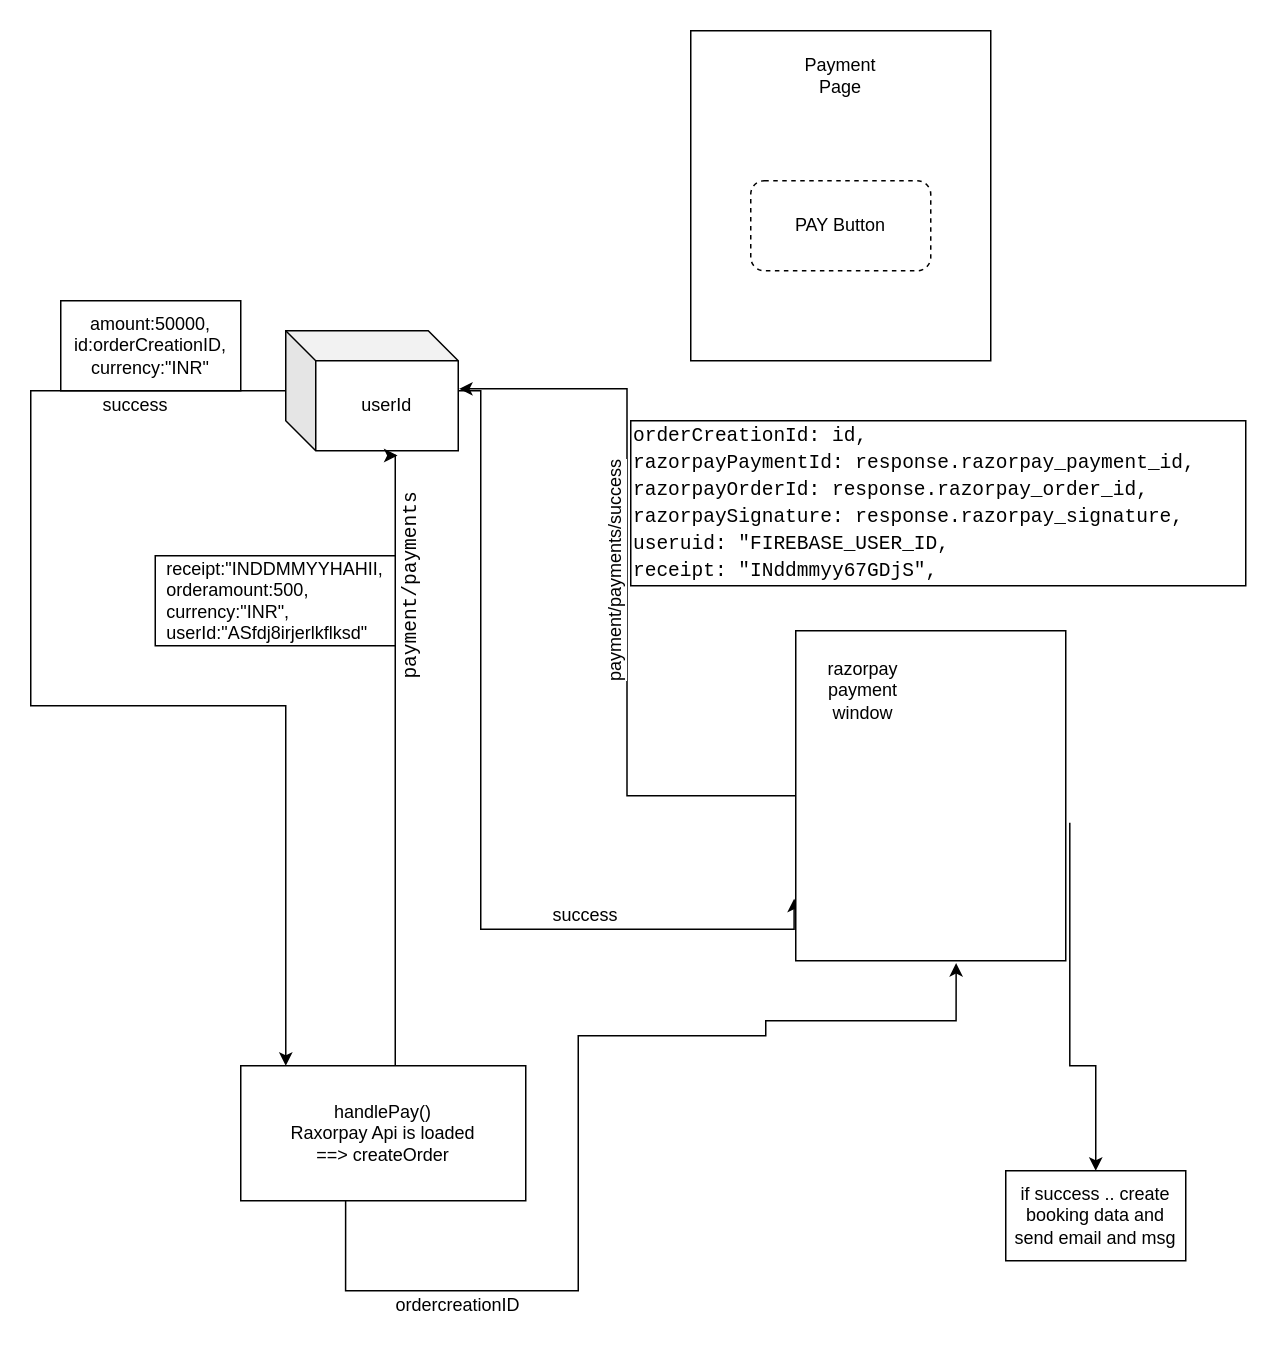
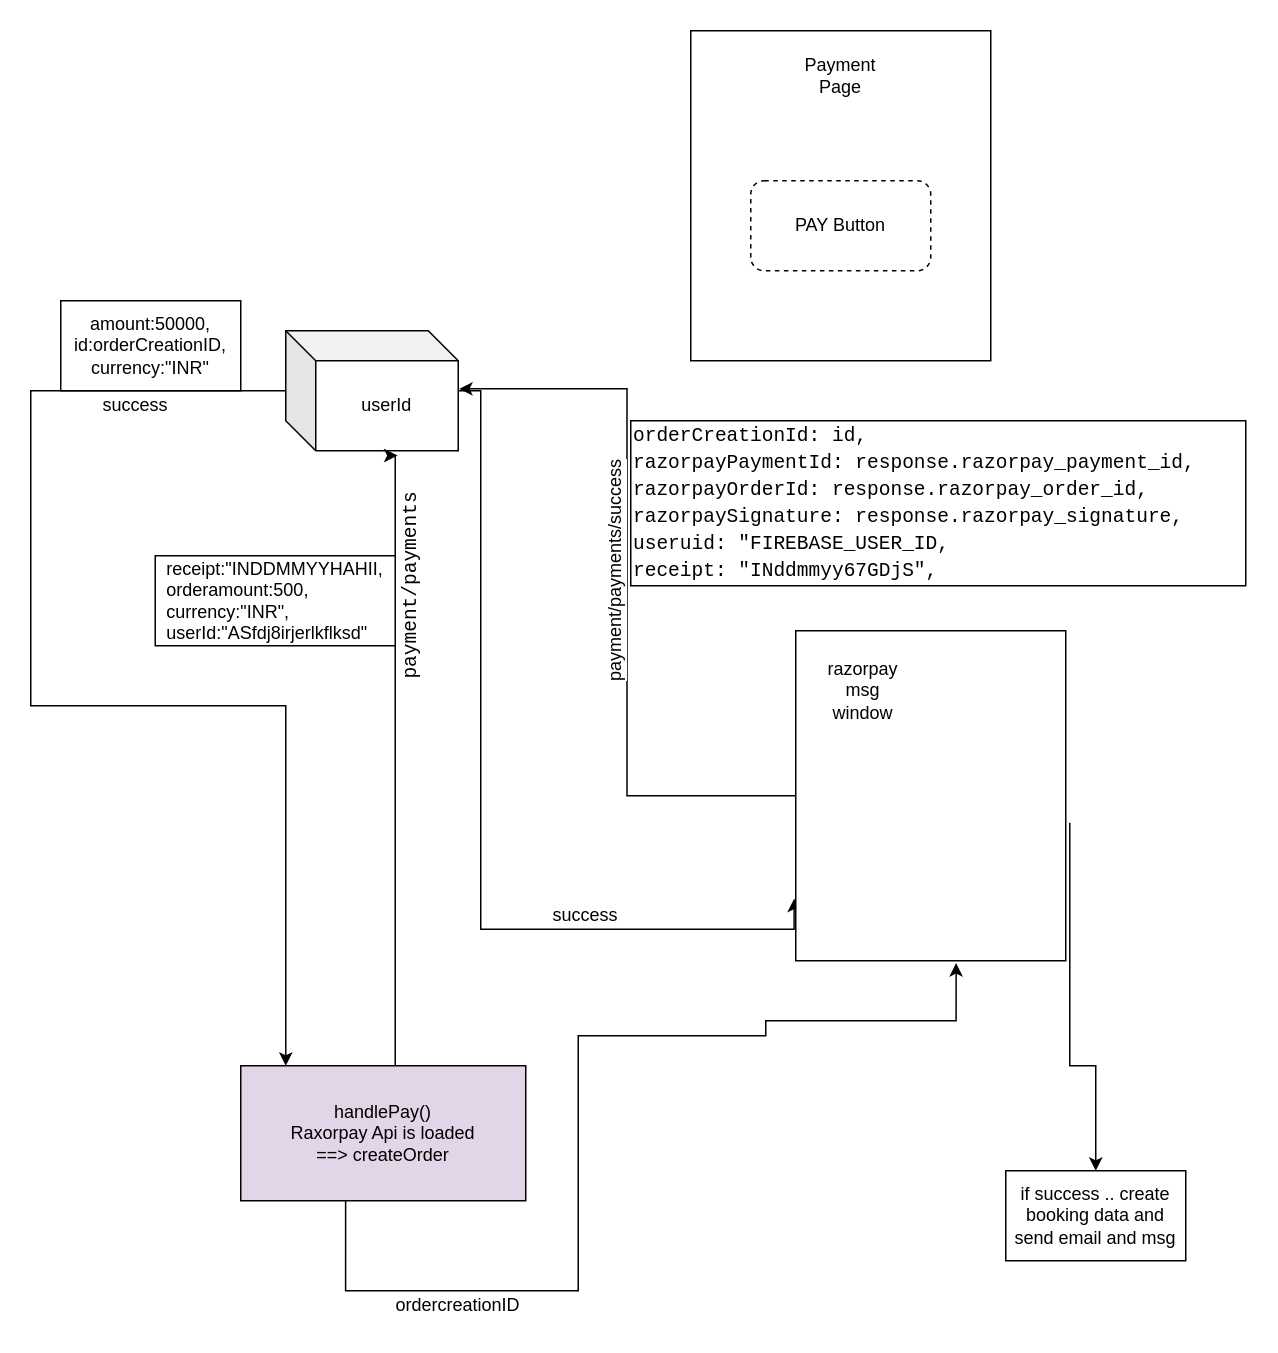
node "razorpay payment window": label "razorpay payment window" -> "razorpay msg window"
node "handlePay() Raxorpay Api is loaded ==> createOrder": fillcolor #ffffff -> #e1d5e7
